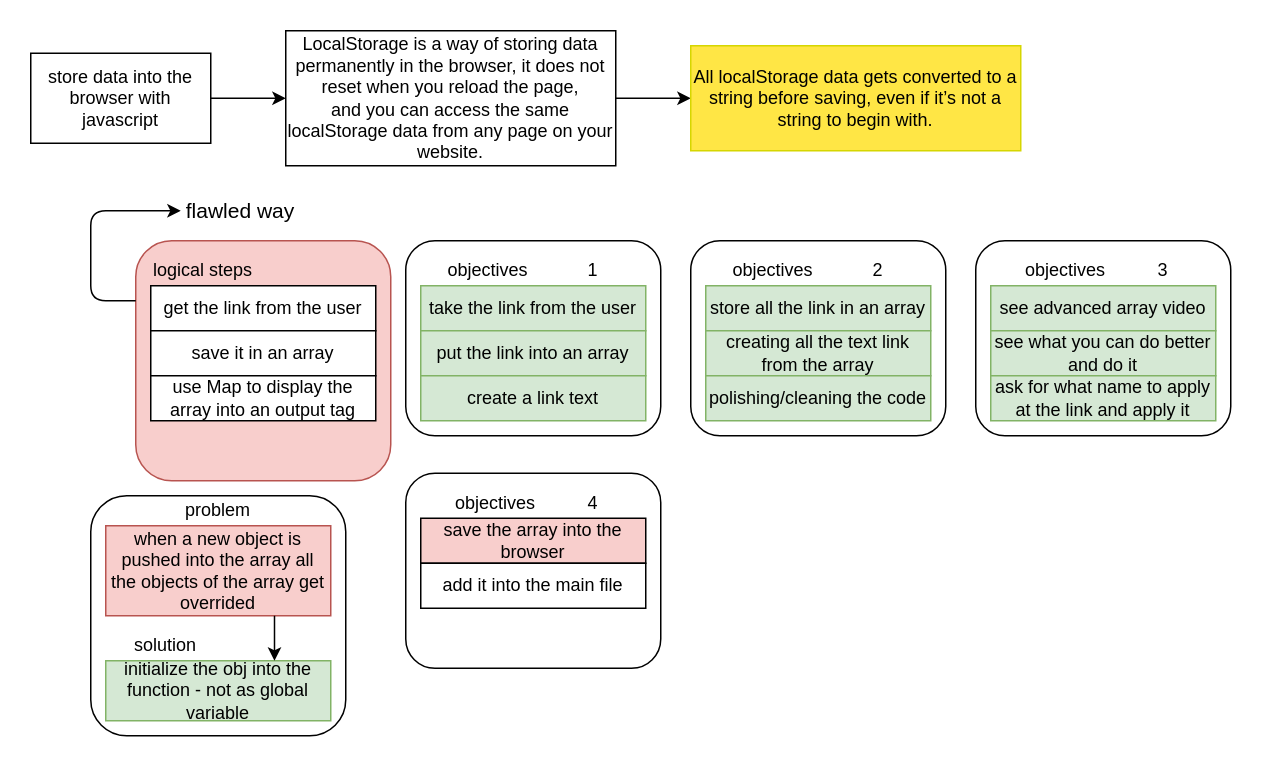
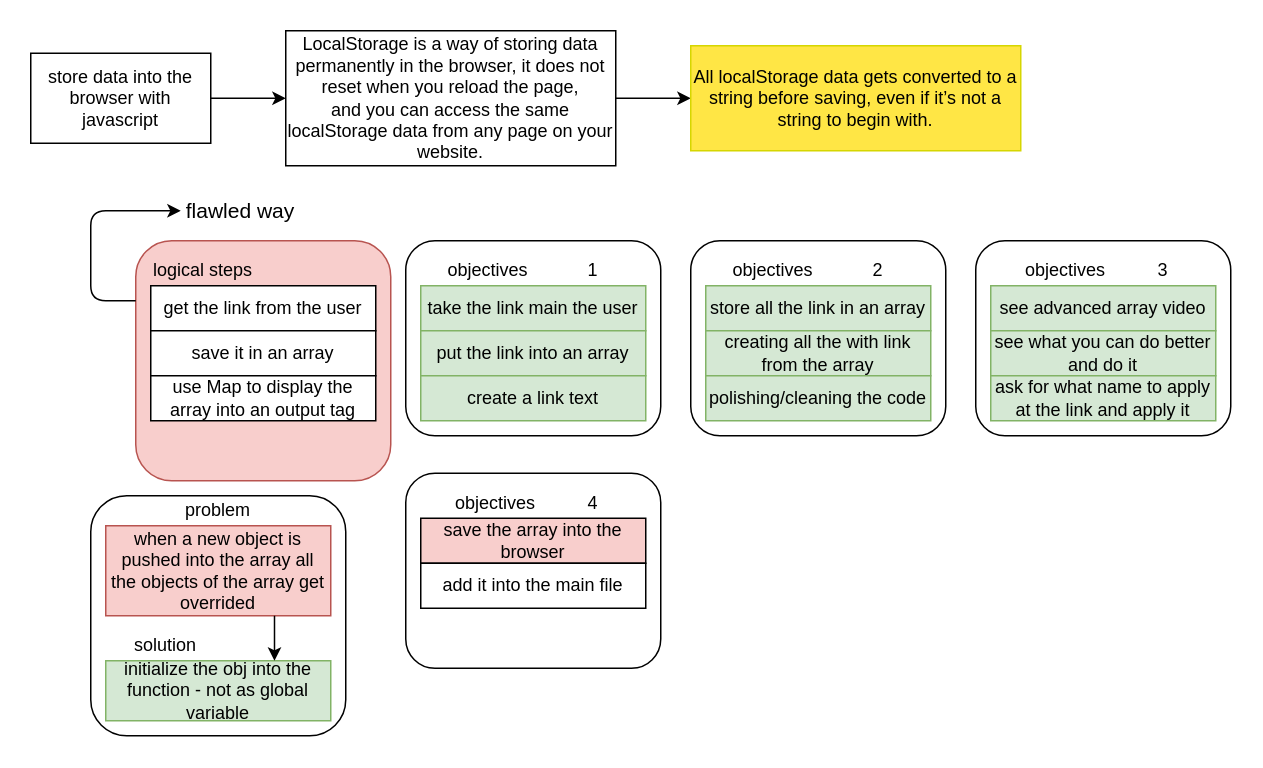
node "take the link from the user": label "take the link from the user" -> "take the link main the user"
node "creating all the text link from the array": label "creating all the text link from the array" -> "creating all the with link from the array"
